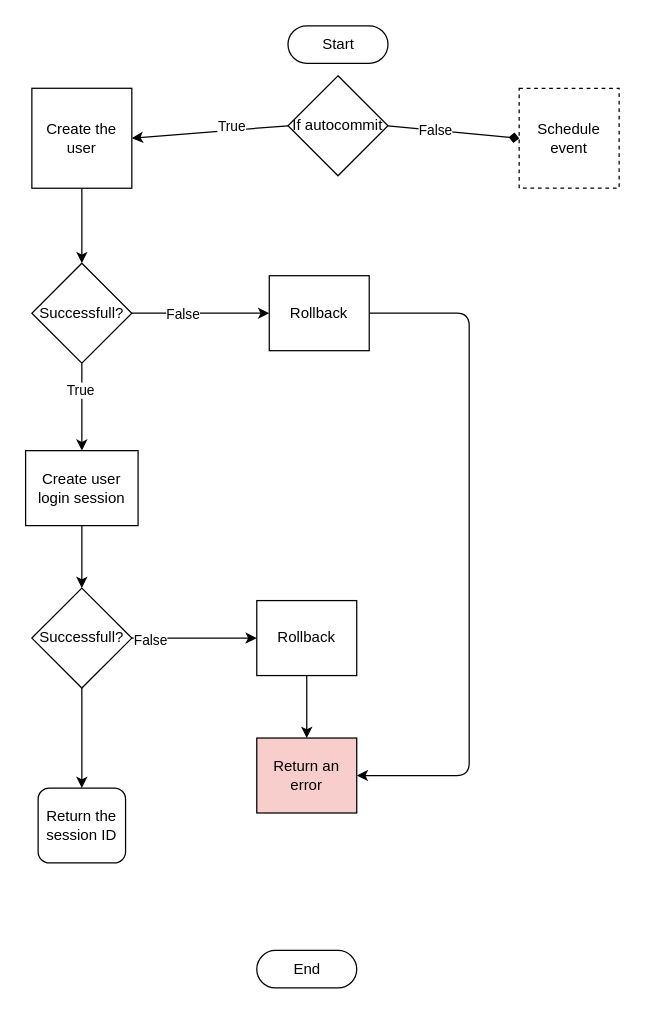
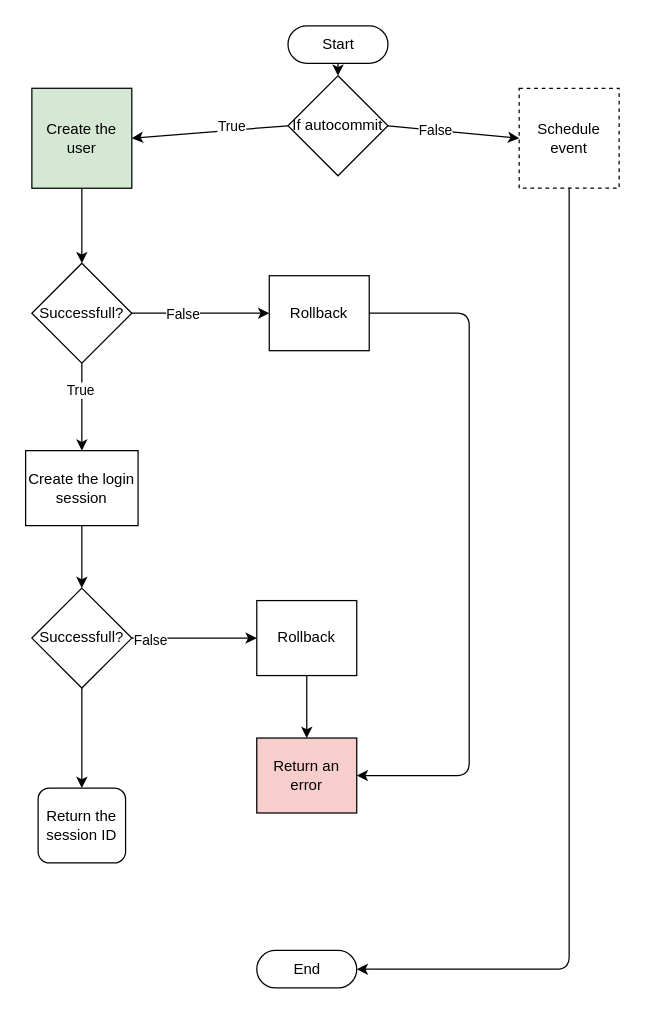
edge "Start" -> "If autocommit": added
edge "If autocommit" -> "Schedule event": arrowhead diamond -> classic
node "Create the user": fillcolor #ffffff -> #d5e8d4
node "Create user login session": label "Create user login session" -> "Create the login session"
edge "Schedule event" -> "End": added
